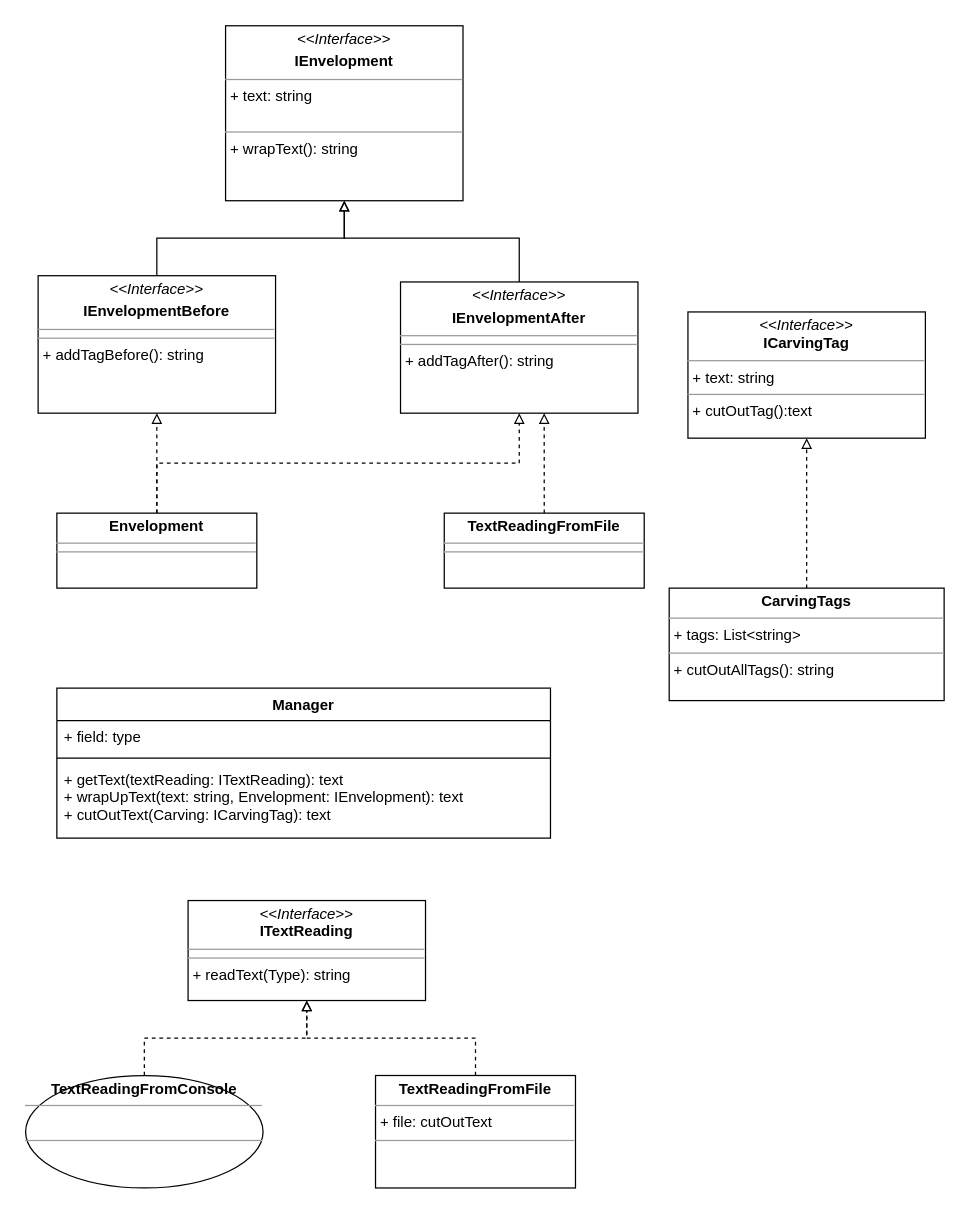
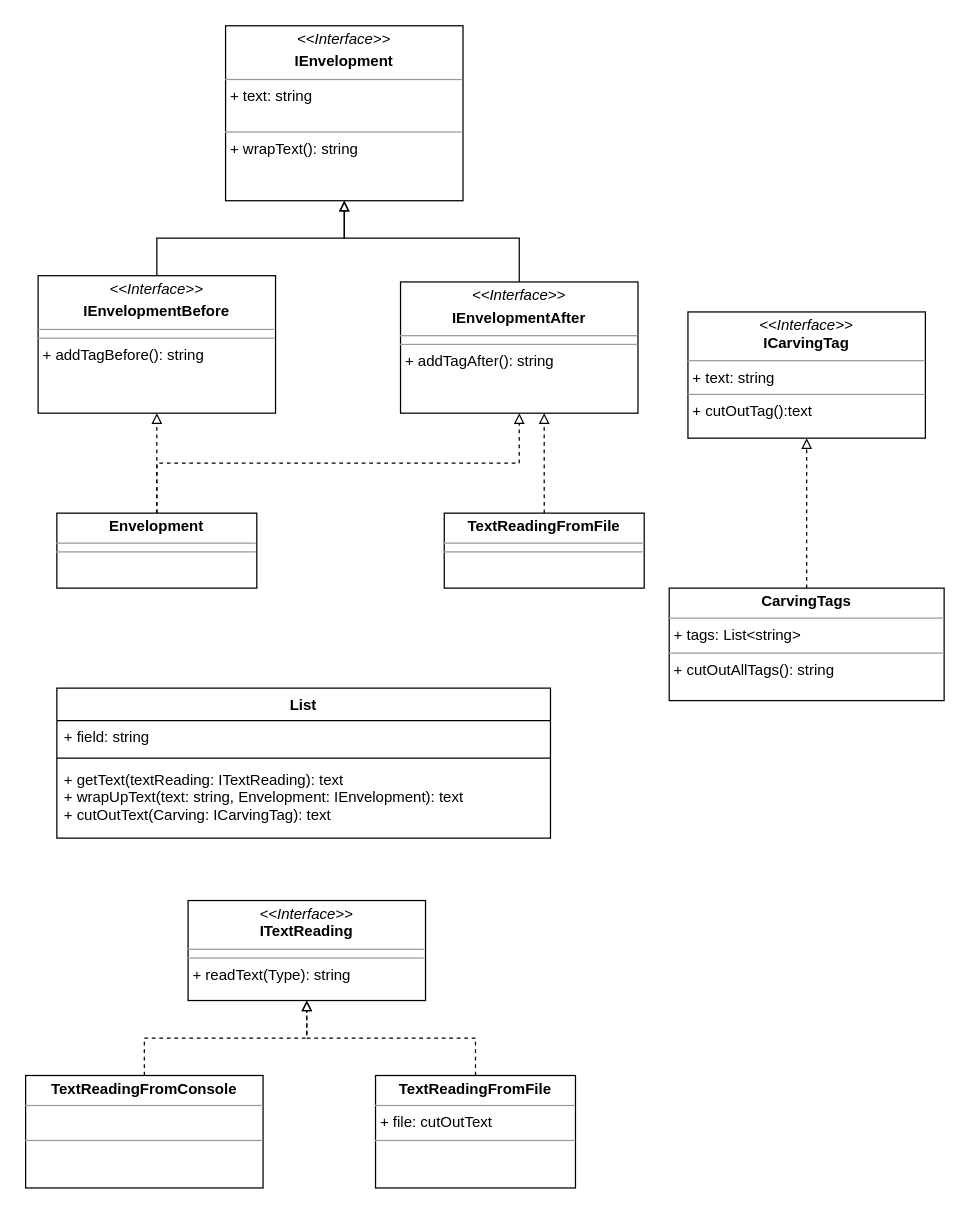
node "Manager": label "Manager" -> "List"
node "+ field: type": label "+ field: type" -> "+ field: string"
node "TextReadingFromConsole": shape ellipse -> rectangle
